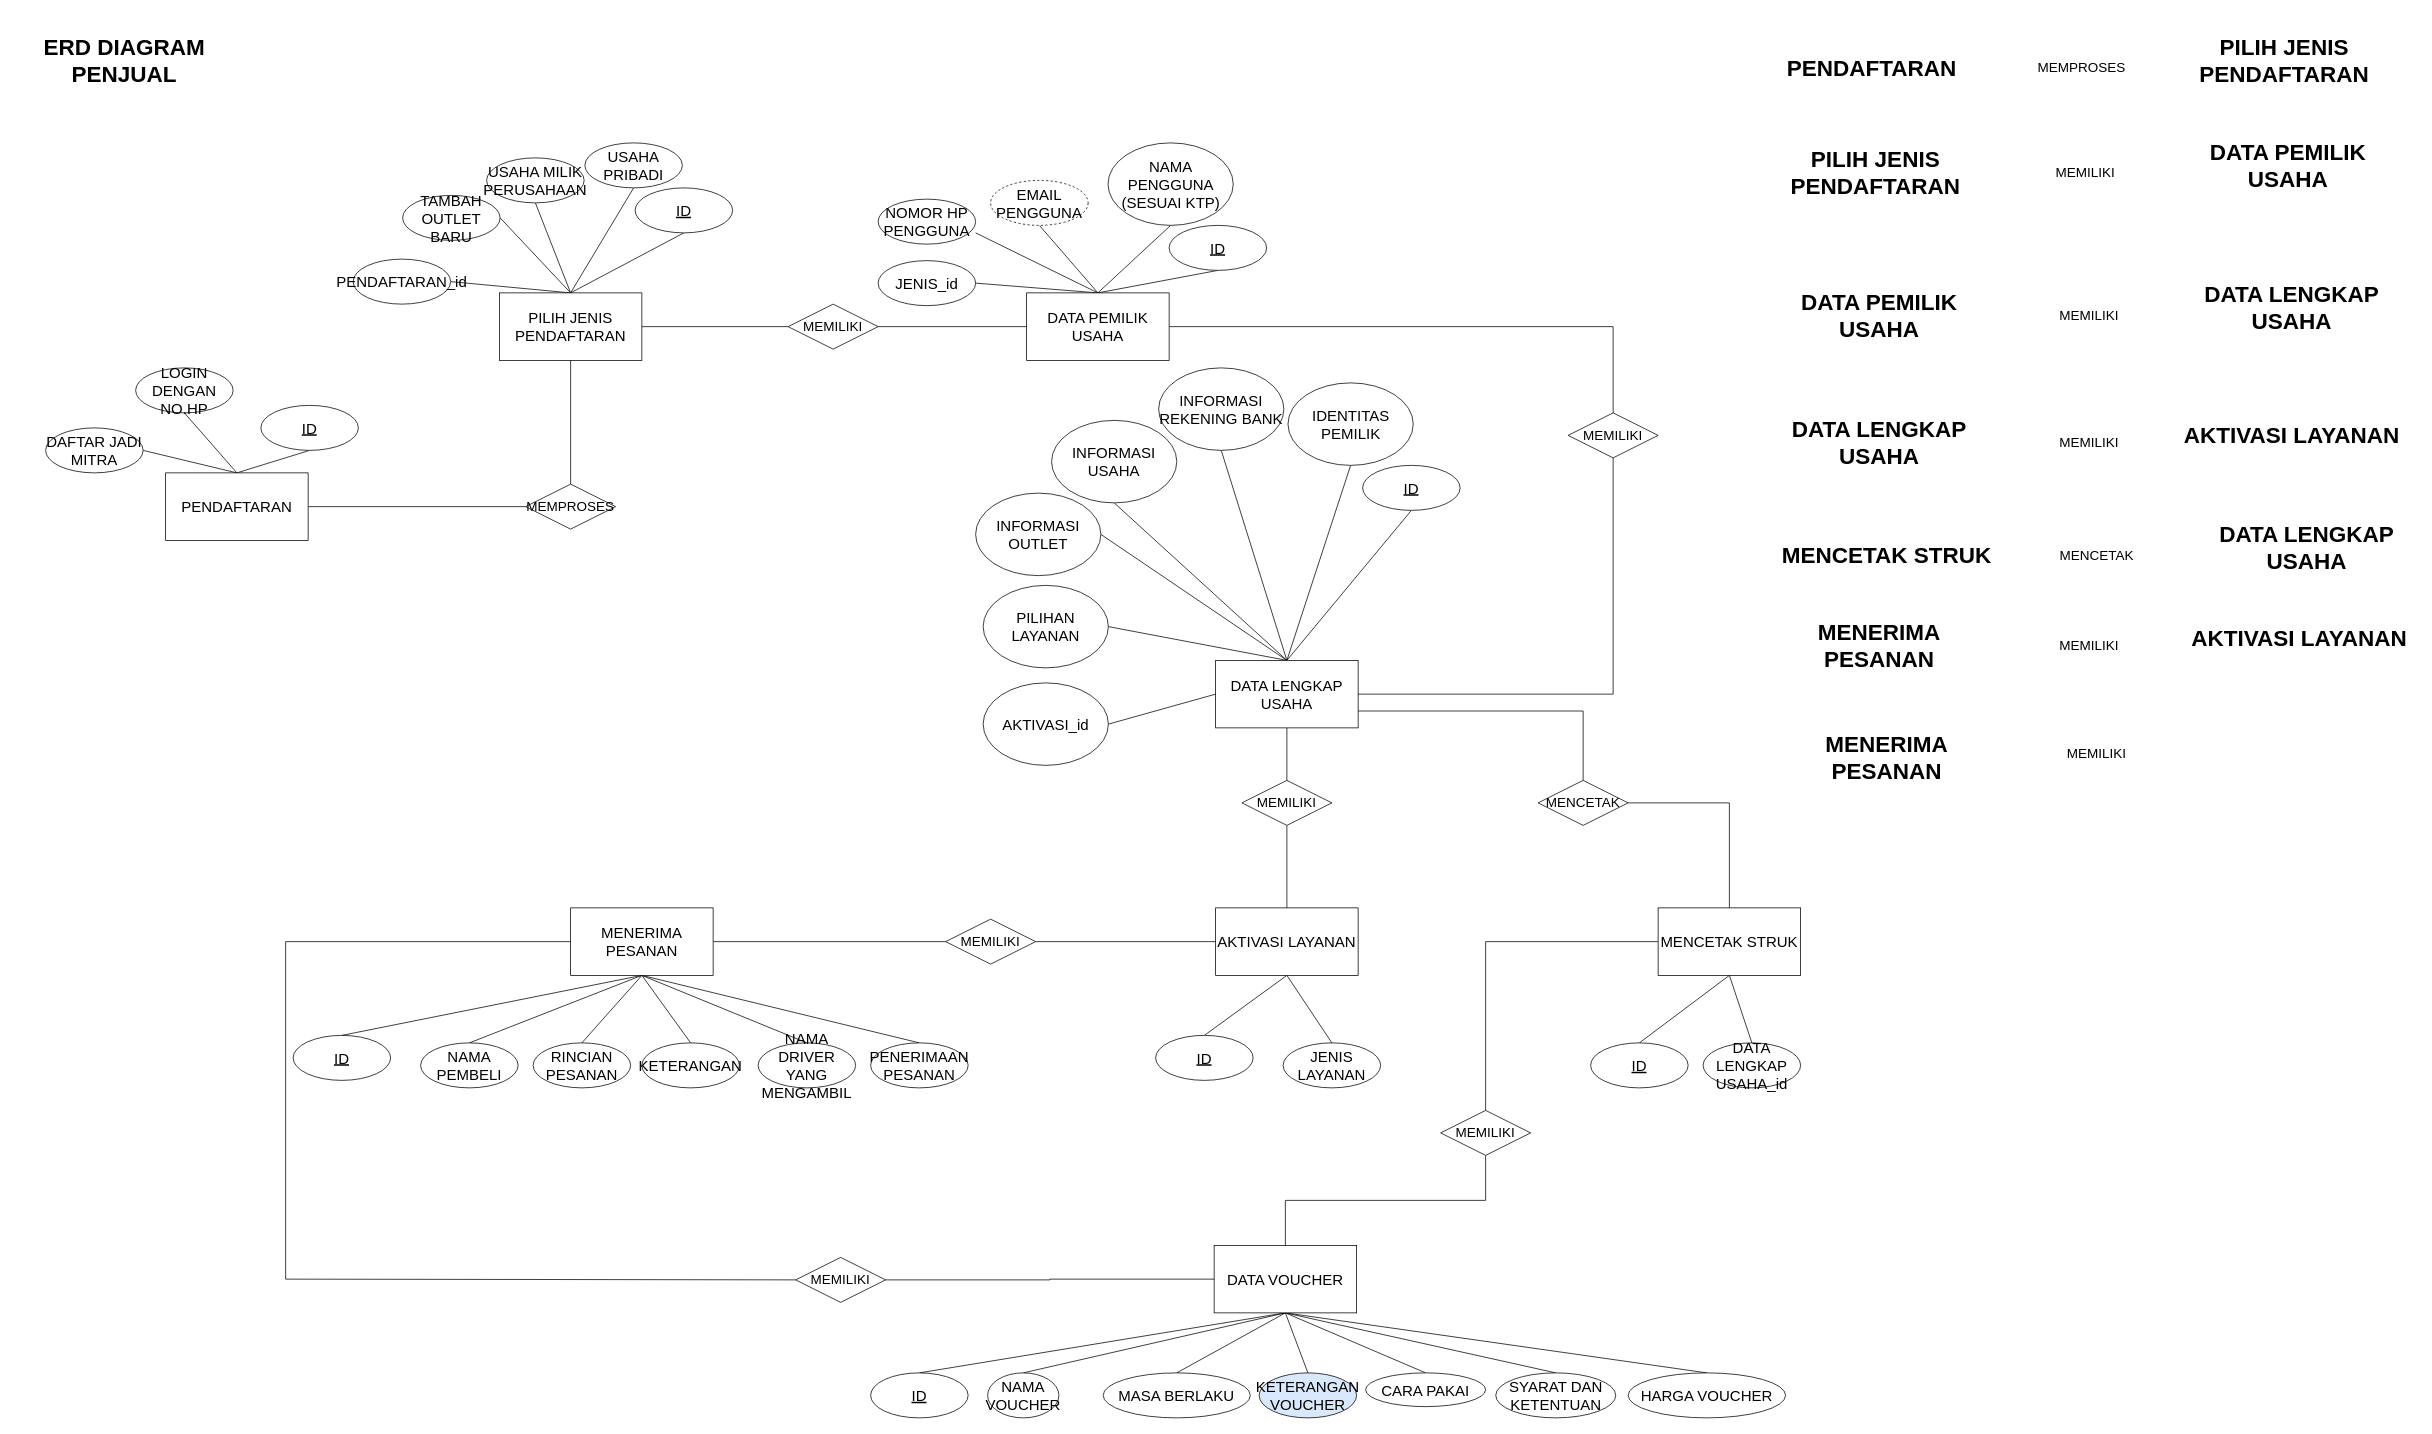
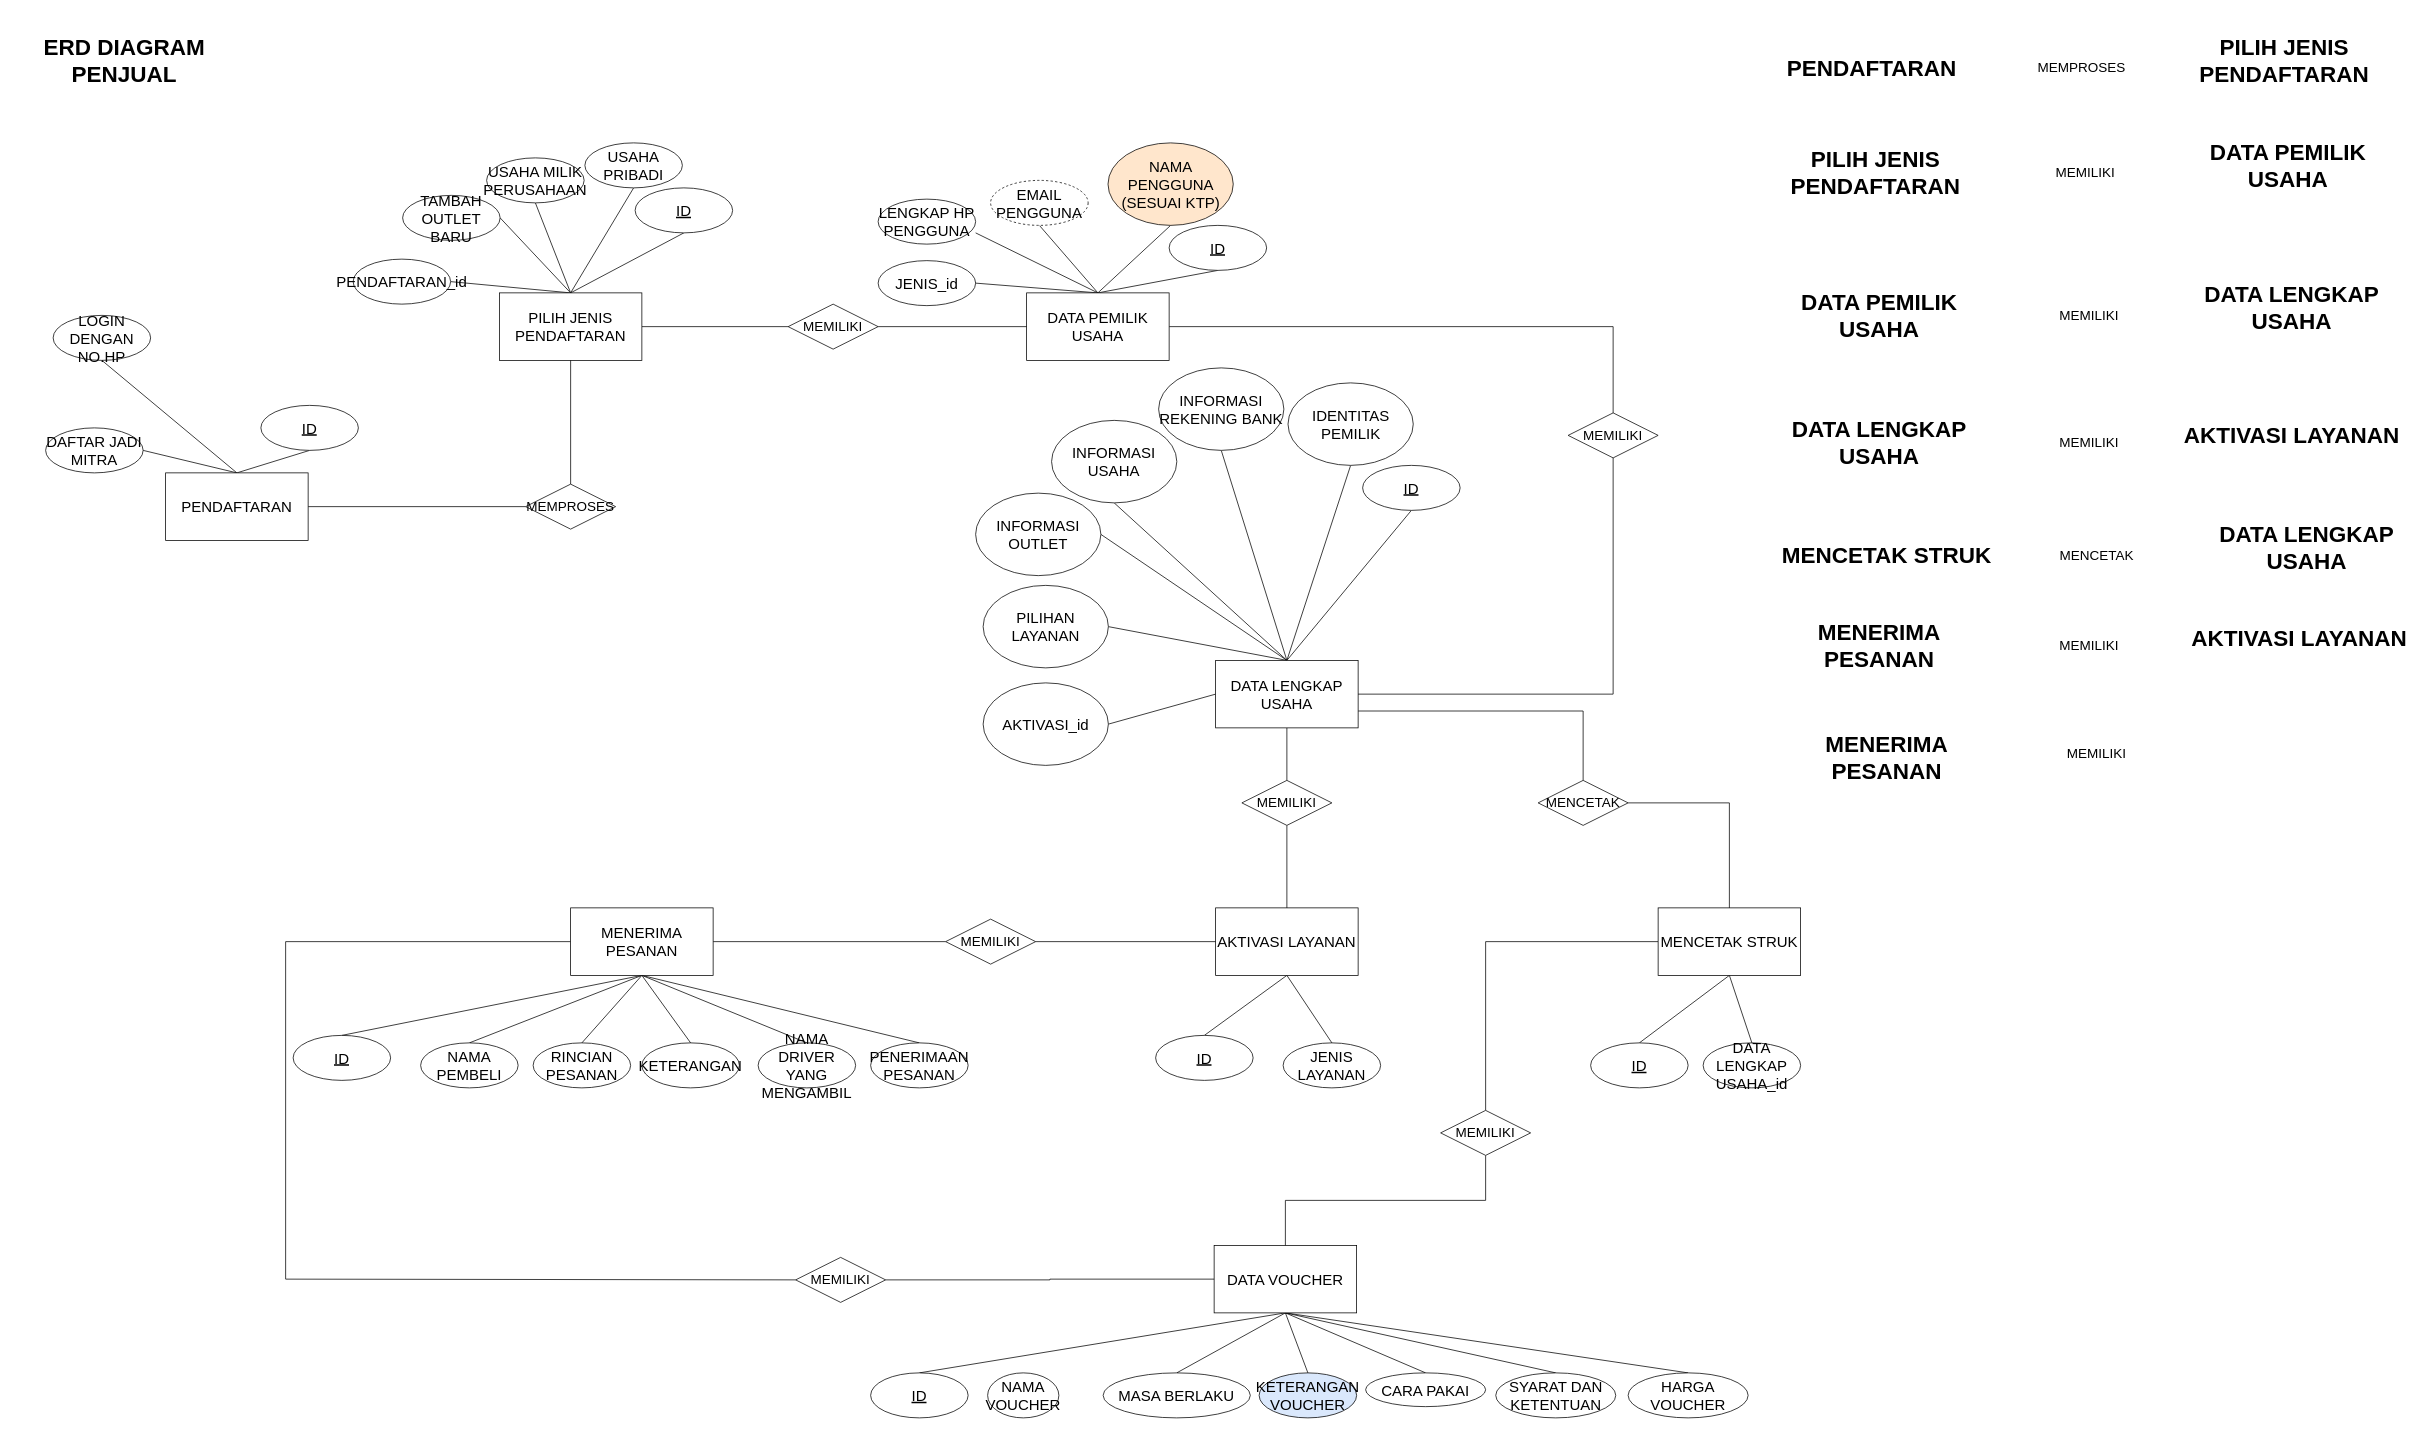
node "NAMA PENGGUNA (SESUAI KTP)": fillcolor #ffffff -> #ffe6cc
node "NOMOR HP PENGGUNA": label "NOMOR HP PENGGUNA" -> "LENGKAP HP PENGGUNA"
node "LOGIN DENGAN NO.HP": moved (184, 390) -> (102, 338)
edge "DATA VOUCHER" -- "NAMA VOUCHER": removed
node "HARGA VOUCHER": size 158x45 -> 120x45
